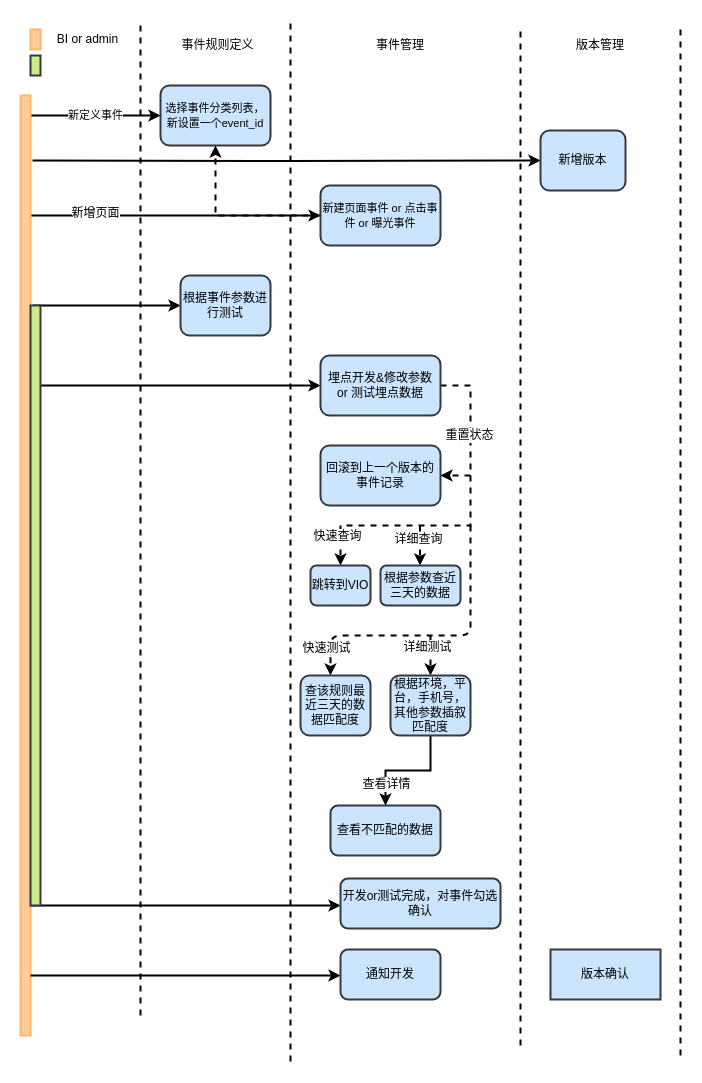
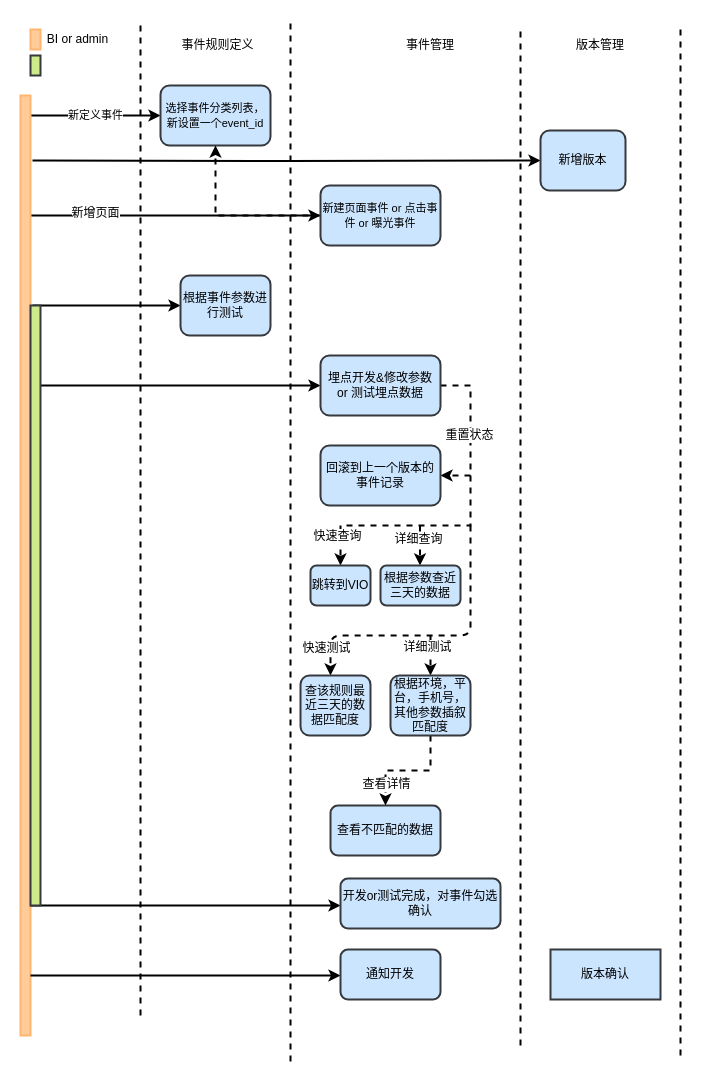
node "BI or admin": moved (88, 40) -> (78, 40)
node "事件管理": moved (401, 46) -> (431, 46)
edge "根据环境，平台，手机号，其他参数插叙匹配度" -> "查看不匹配的数据": style solid -> dashed
